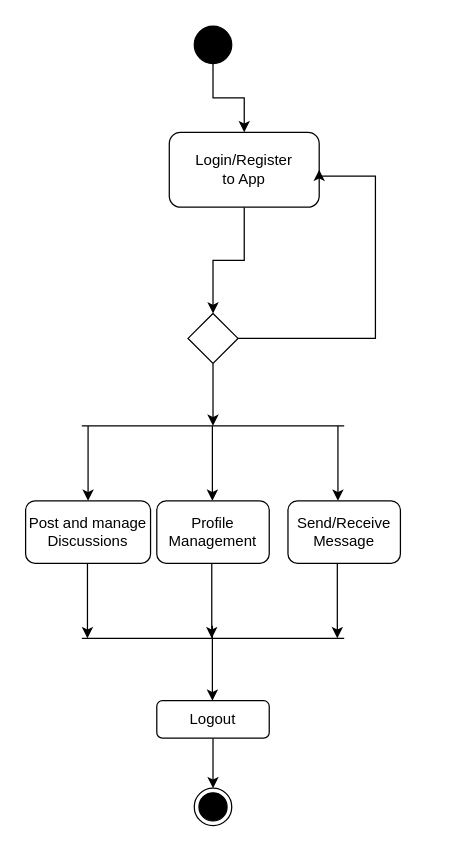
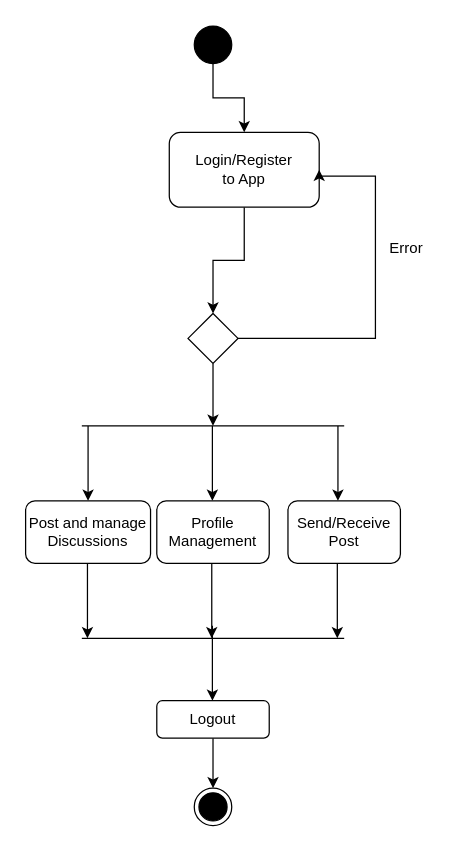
node "Error": added
node "Send/Receive Message": label "Send/Receive Message" -> "Send/Receive Post"
